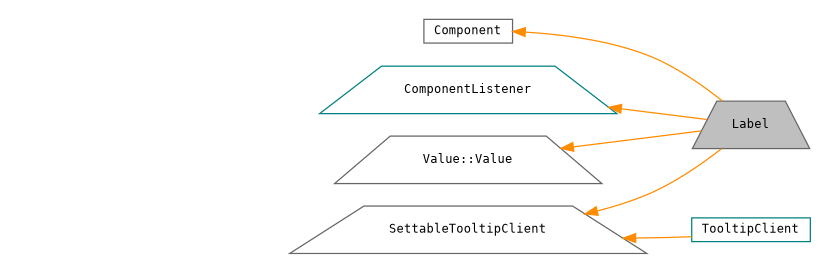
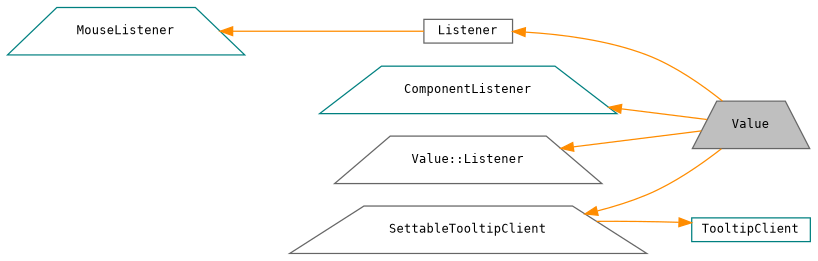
node "MouseListener": added
node "Component": label "Component" -> "Listener"
node "Label": label "Label" -> "Value"
node "Value::Value": label "Value::Value" -> "Value::Listener"
edge "TooltipClient" -> "SettableTooltipClient": reversed
